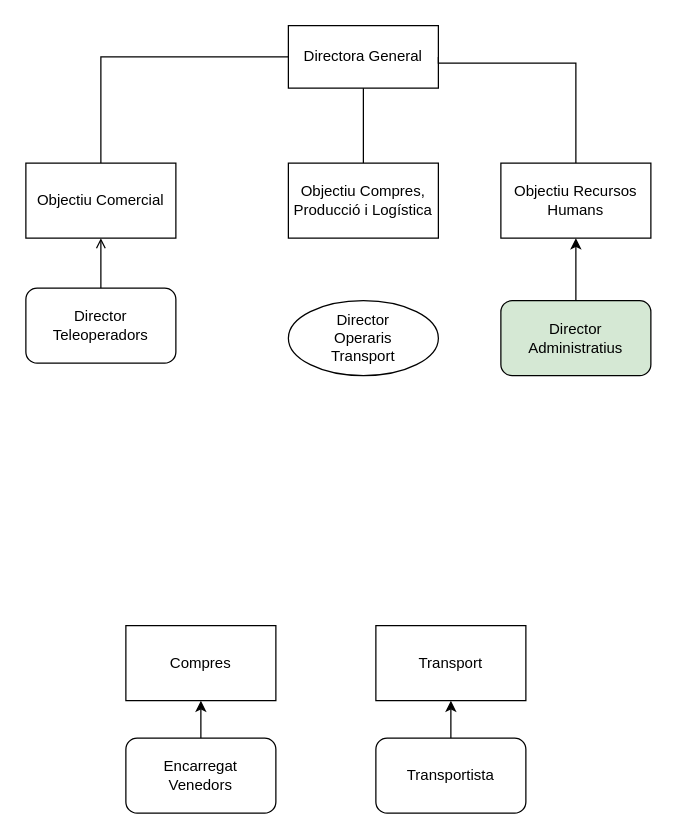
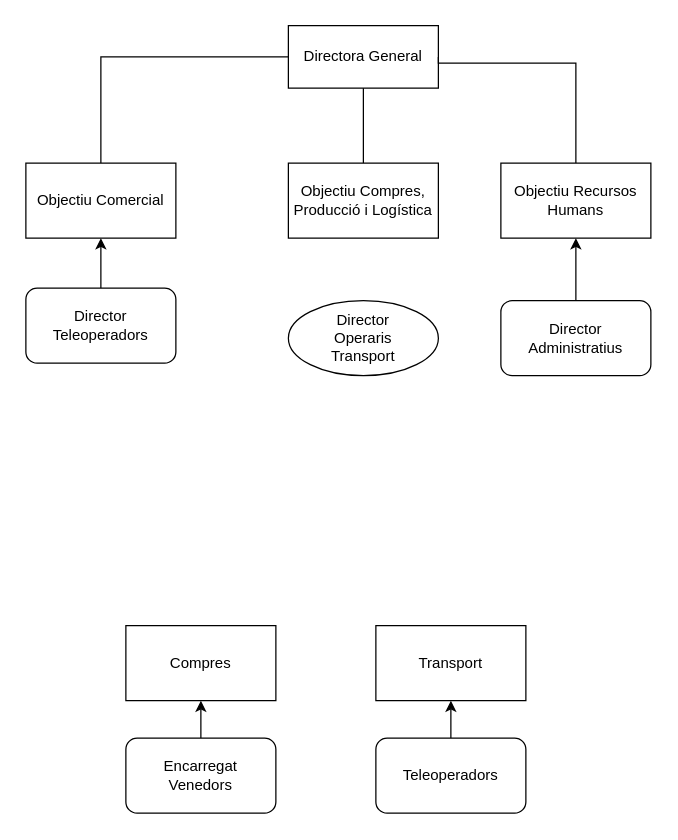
edge "Director Teleoperadors" -> "Objectiu Comercial": arrowhead open -> classic
node "Director Administratius": fillcolor #d5e8d4 -> #ffffff
node "Transportista": label "Transportista" -> "Teleoperadors"
